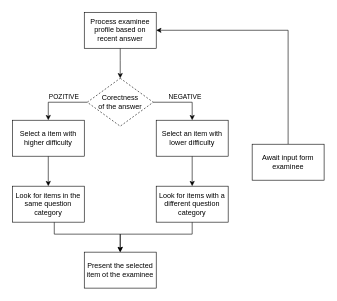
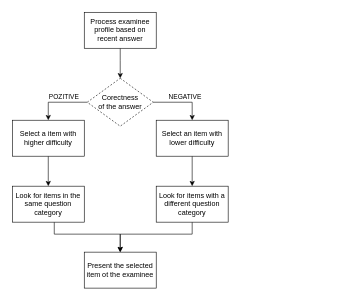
edge "Await input form examinee" -> "Process examinee profile based on recent answer": removed
node "Await input form examinee": removed
